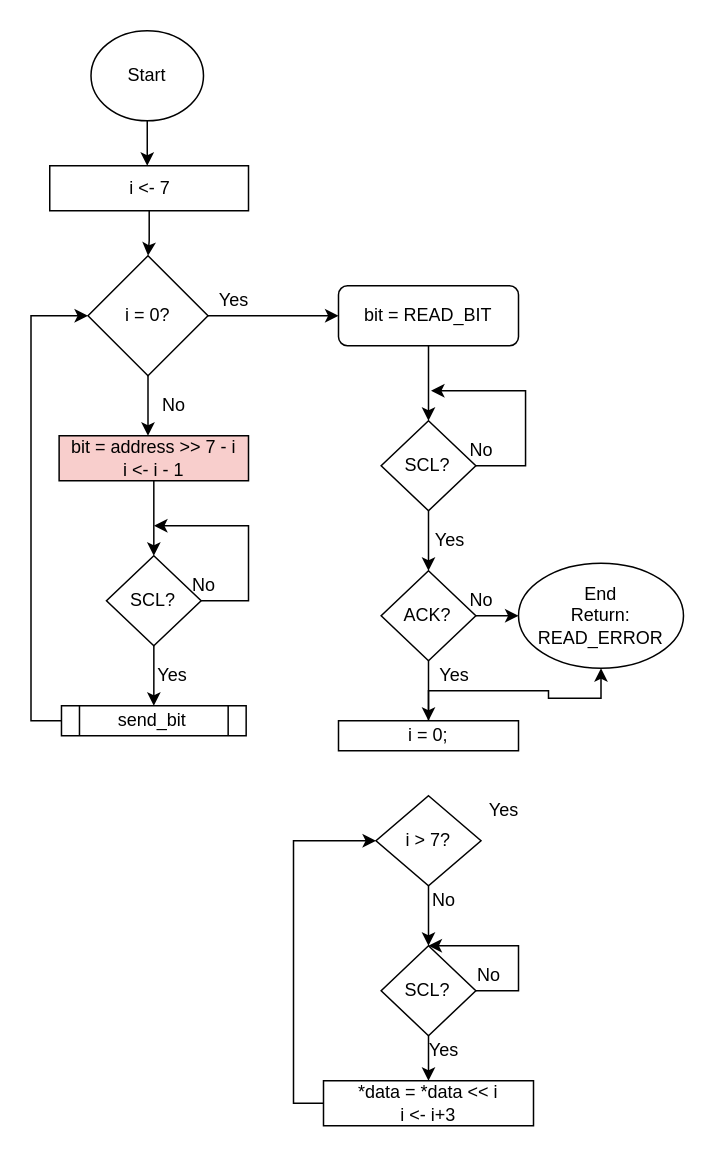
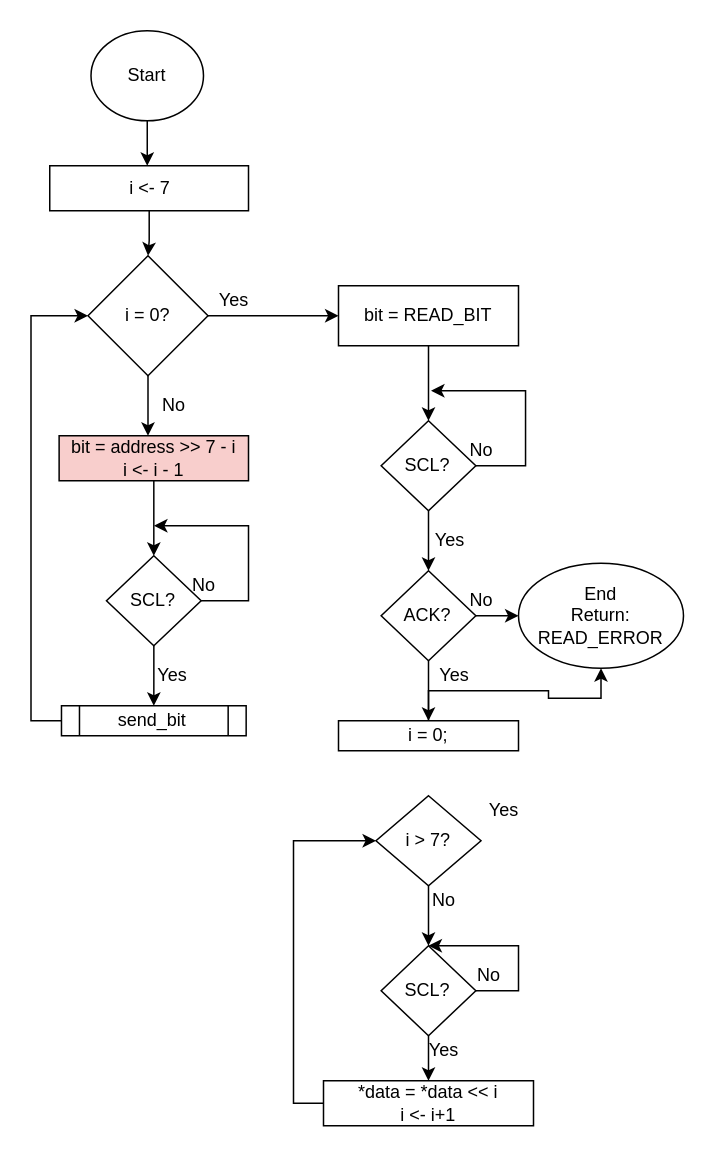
node "bit = READ_BIT": shape rounded rectangle -> rectangle
node "*data = *data << i i <- i+3": label "*data = *data << i i <- i+3" -> "*data = *data << i i <- i+1"
